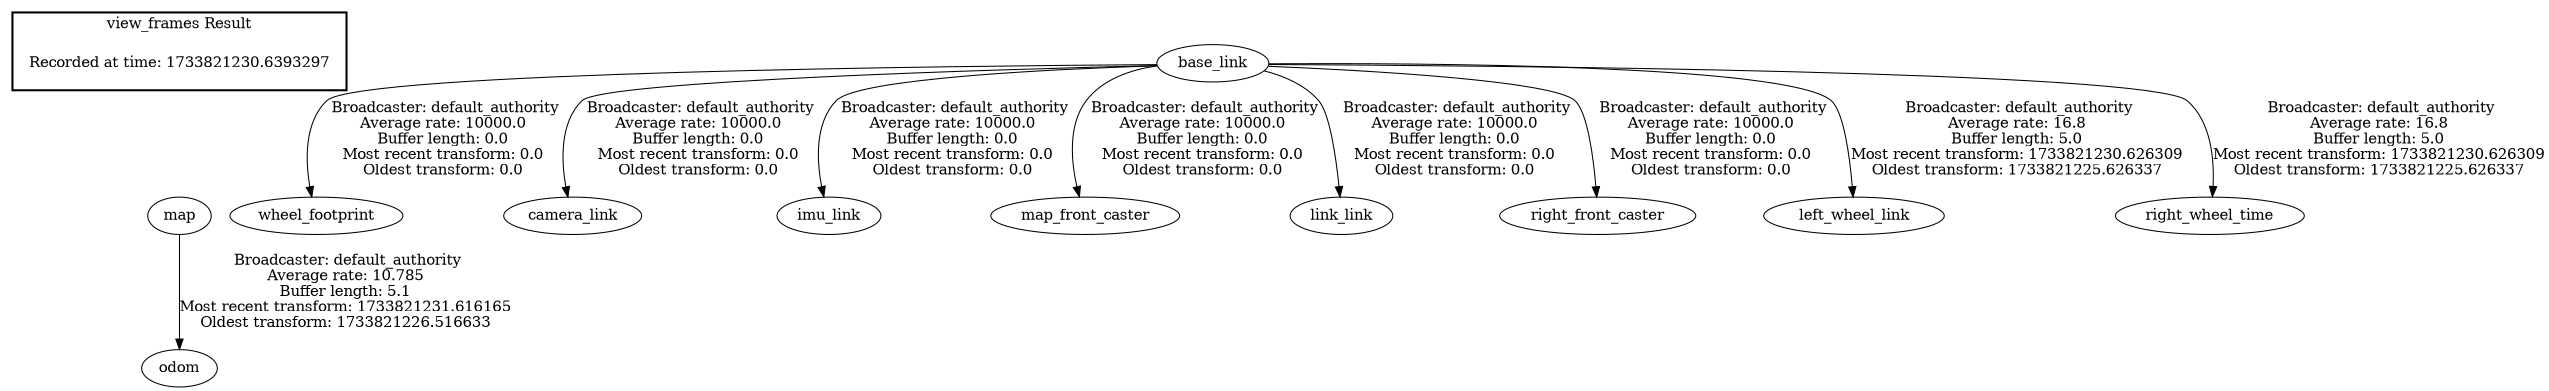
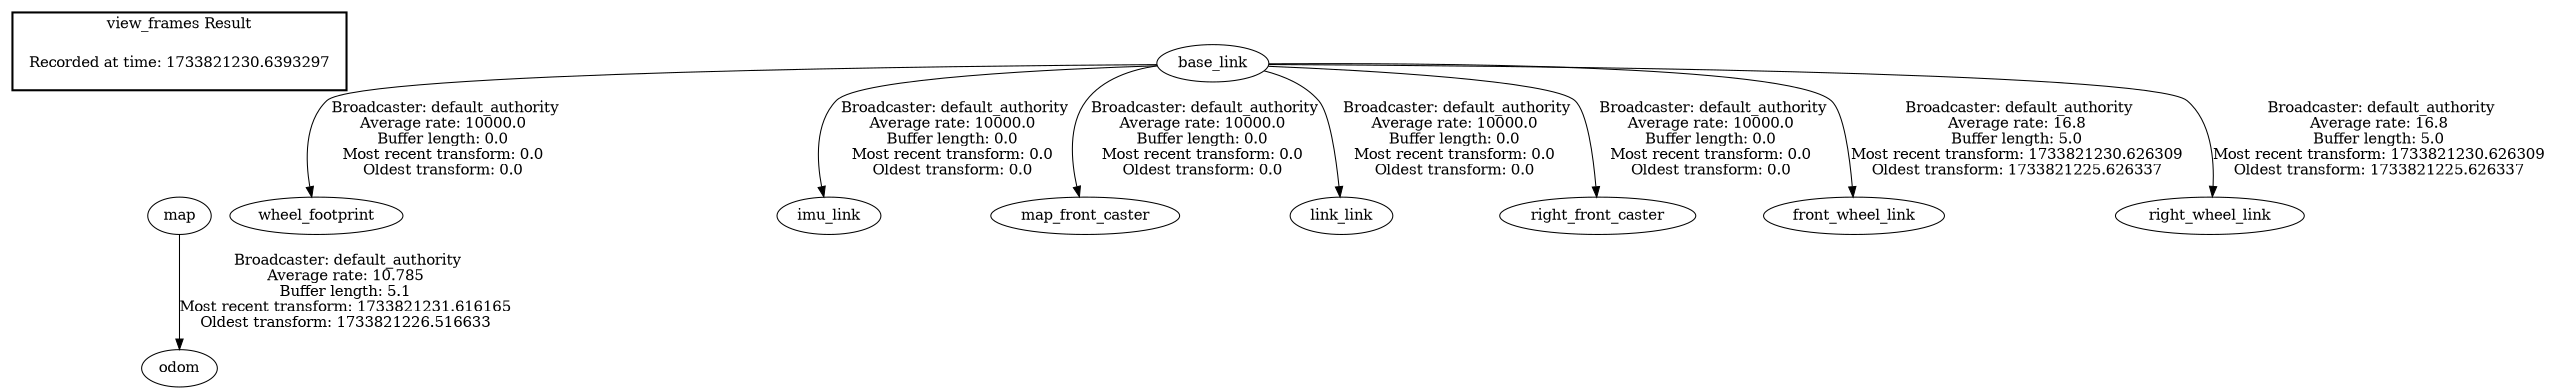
node "camera_link": removed
node "left_wheel_link": label "left_wheel_link" -> "front_wheel_link"
node "right_wheel_time": label "right_wheel_time" -> "right_wheel_link"
